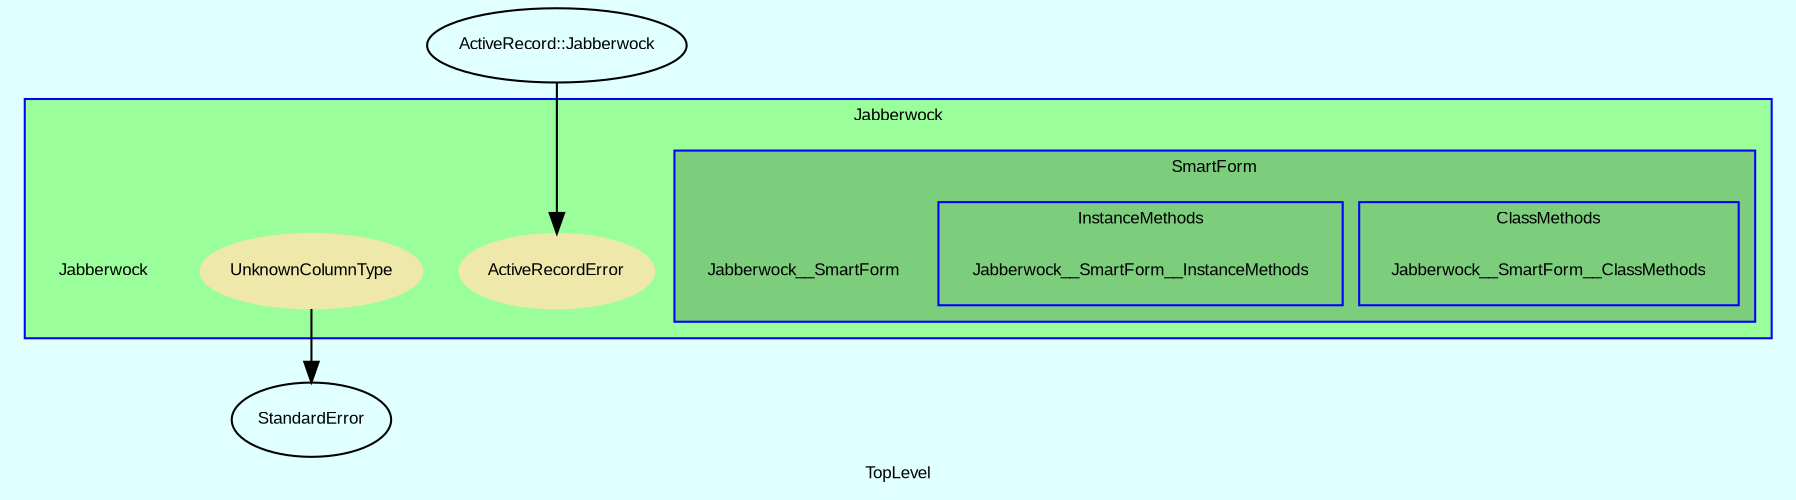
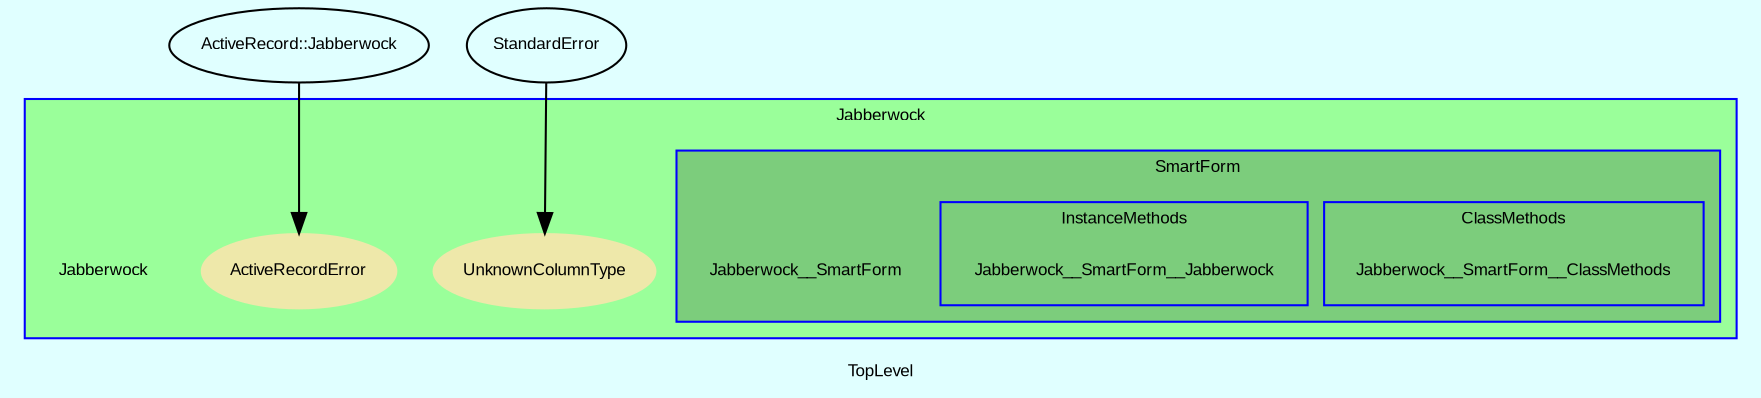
node "Jabberwock__SmartForm__InstanceMethods": label "Jabberwock__SmartForm__InstanceMethods" -> "Jabberwock__SmartForm__Jabberwock"
edge "UnknownColumnType" -> "StandardError": reversed
